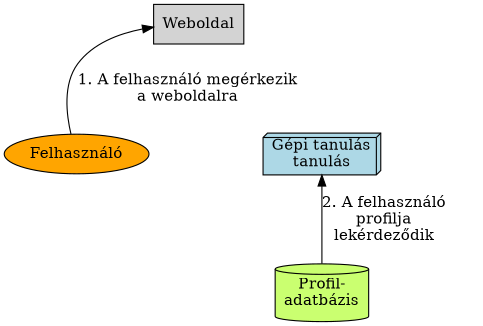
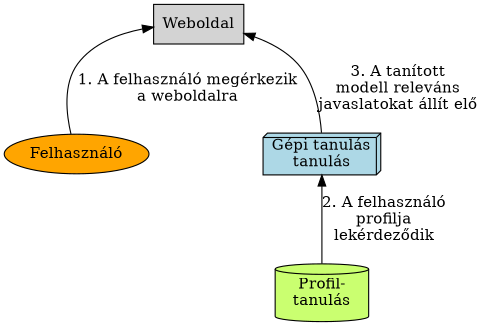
edge "Gépi tanulás tanulás" -> "Weboldal": added, label "3. A tanított modell releváns javaslatokat állít elő"
node "Profil- adatbázis": label "Profil- adatbázis" -> "Profil- tanulás"
